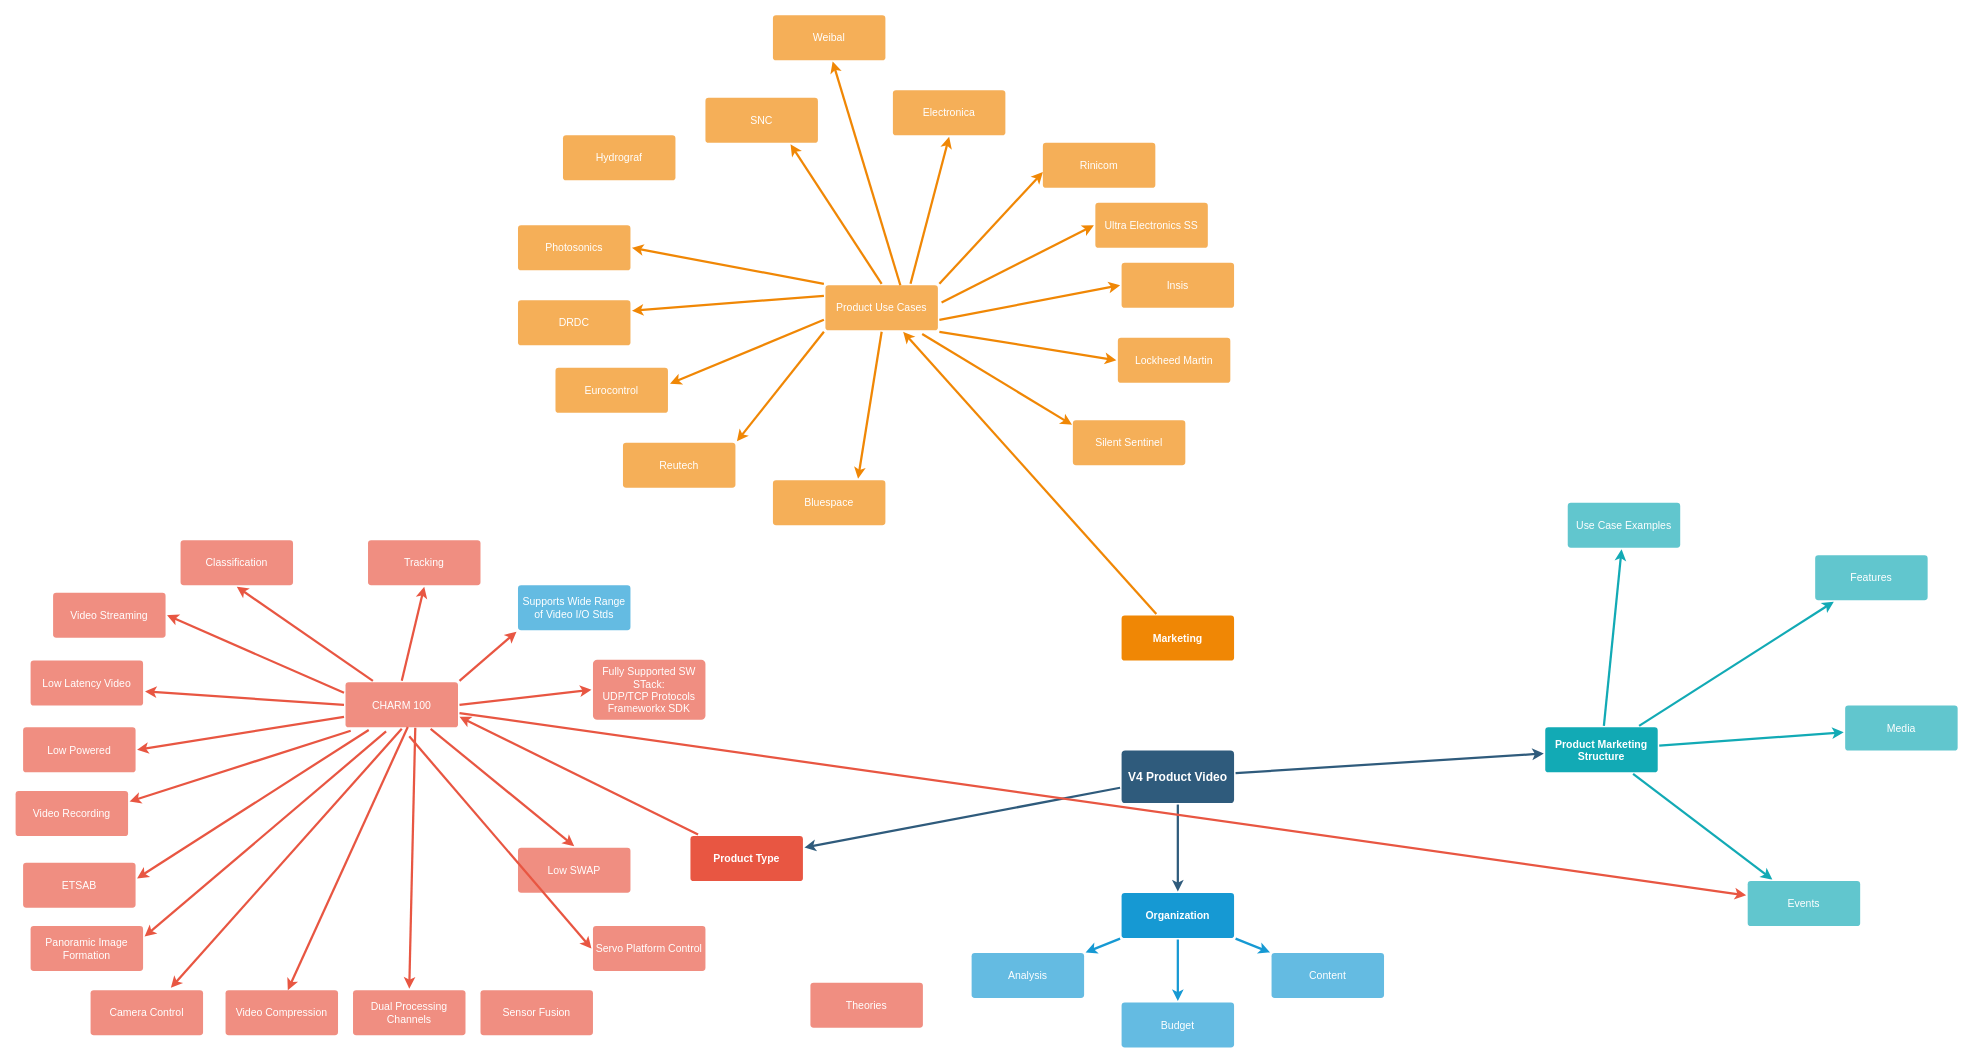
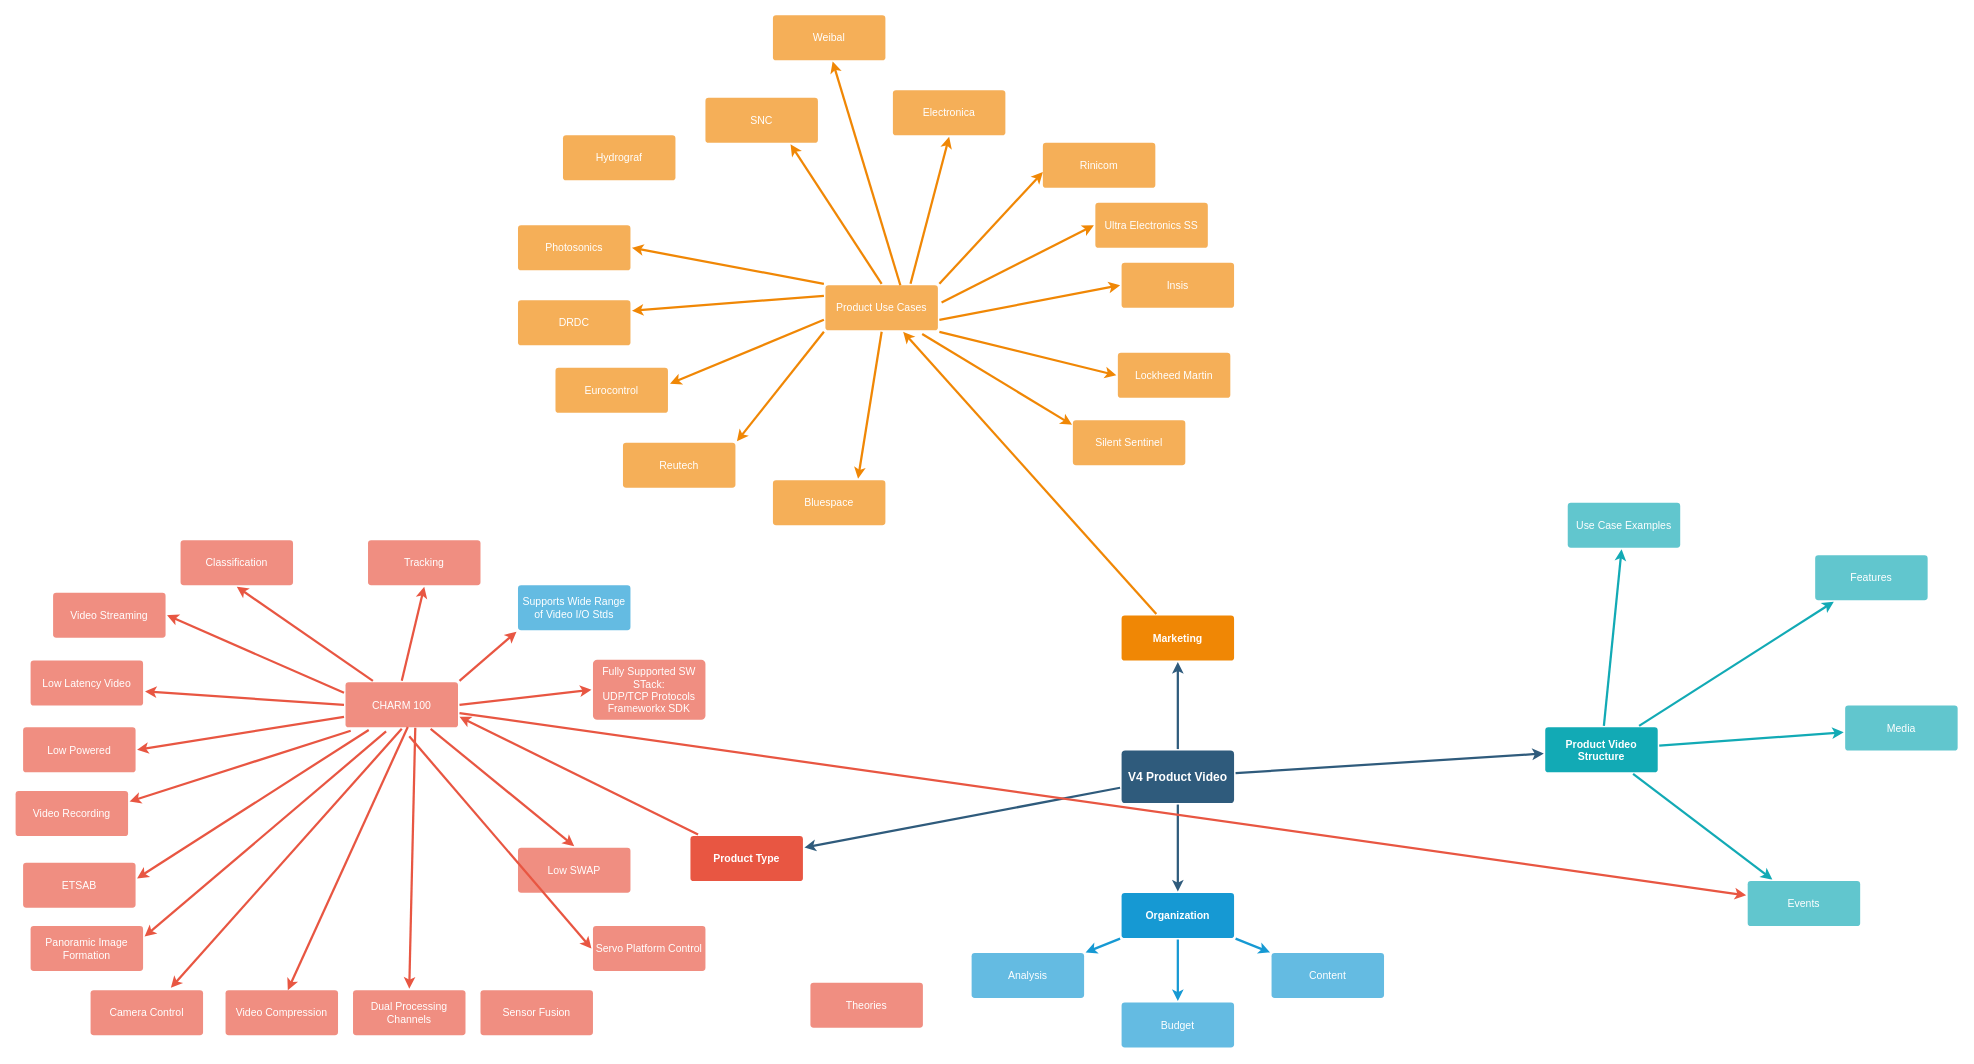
node "Lockheed Martin": moved (1174, 360) -> (1174, 375)
edge "V4 Product Video" -> "Marketing": added
node "Product Marketing Structure": label "Product Marketing Structure" -> "Product Video Structure"
